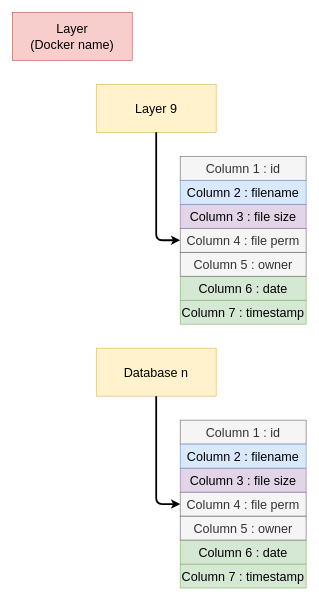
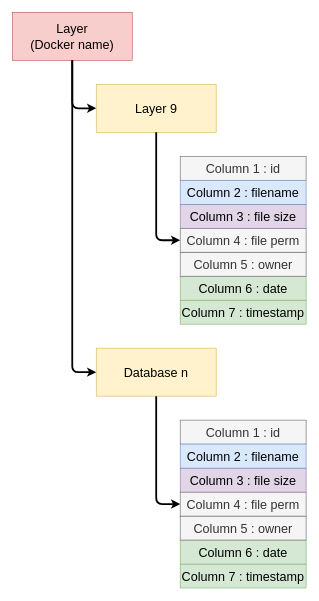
edge "Layer (Docker name)" -> "Layer 9": added
edge "Layer (Docker name)" -> "Database n": added
